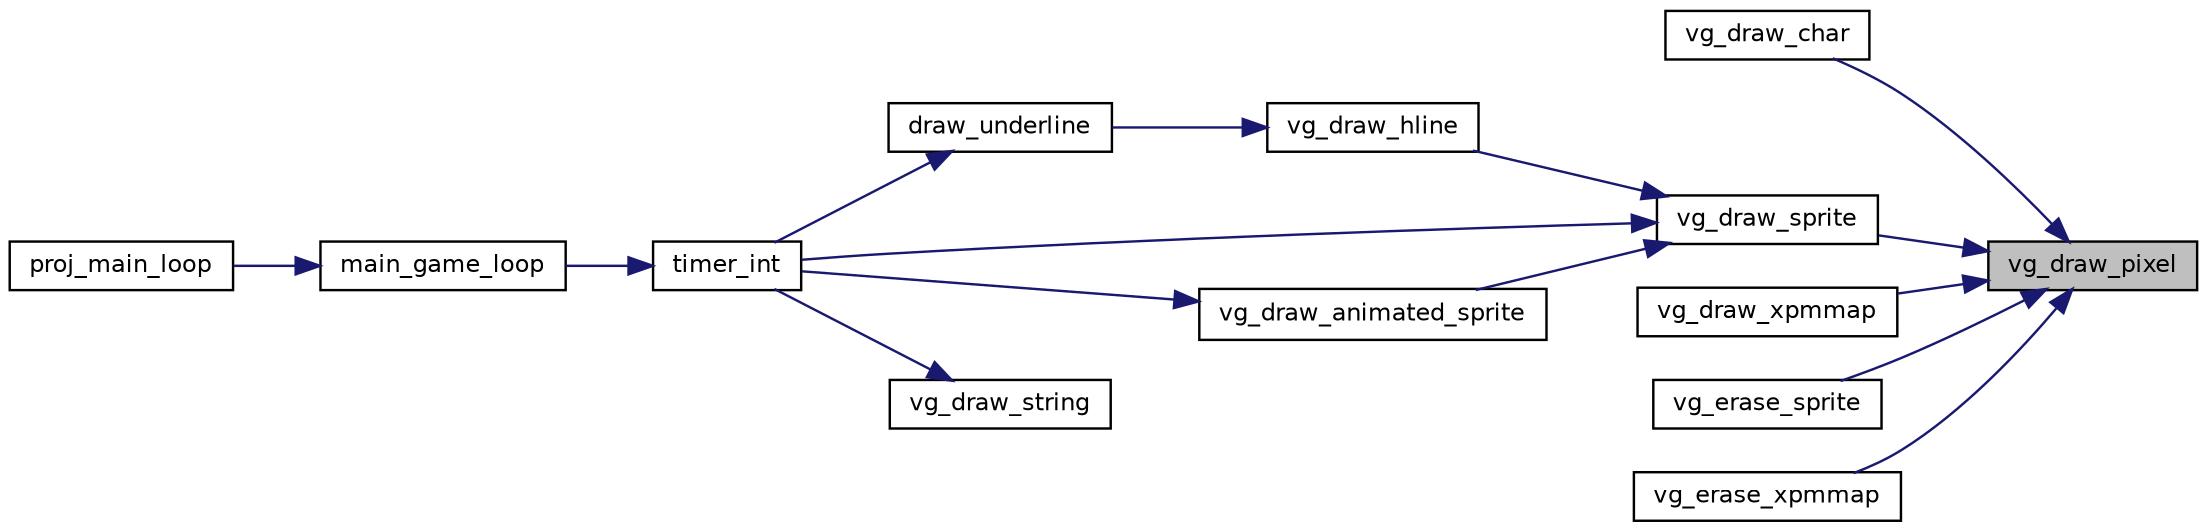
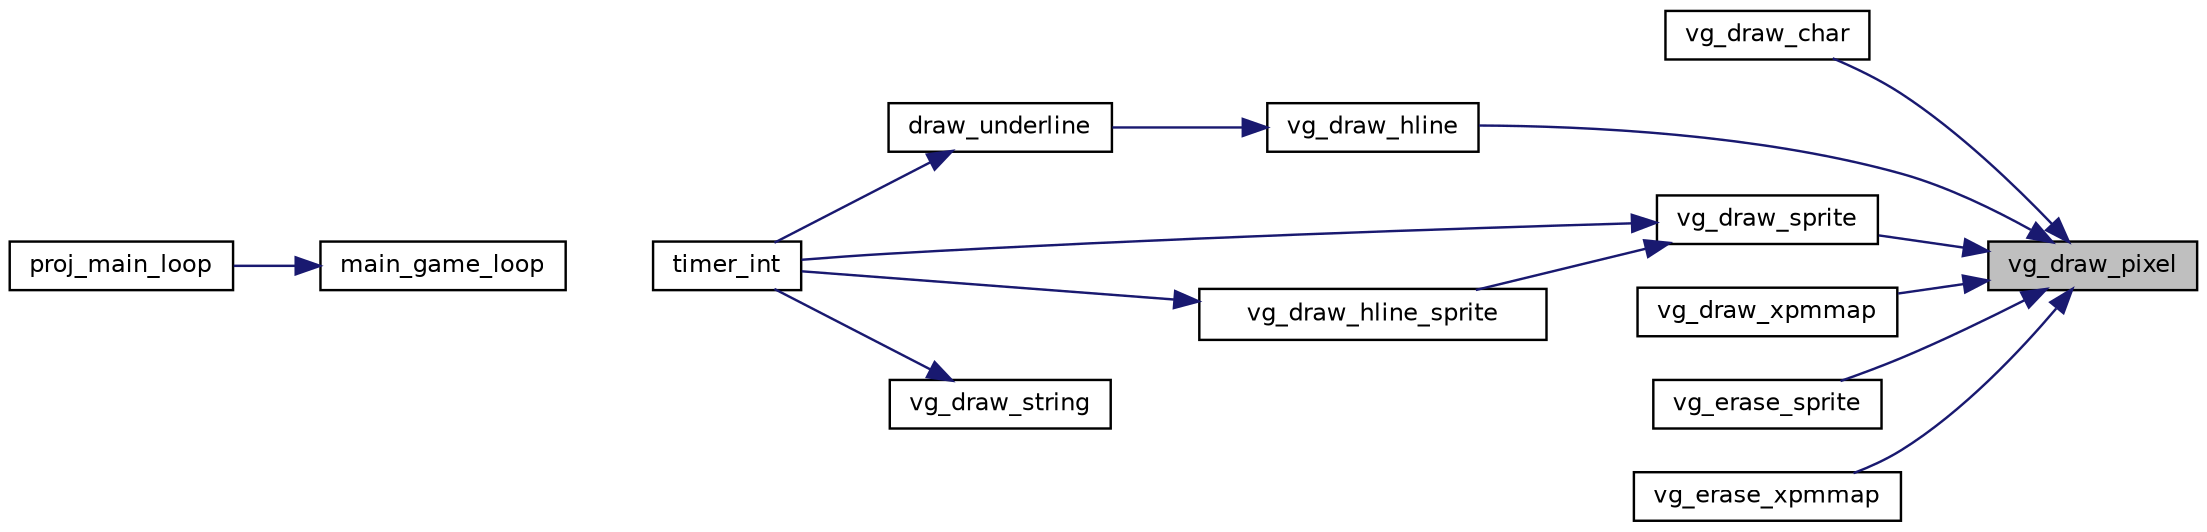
edge "vg_draw_hline" -> "vg_draw_sprite": now "vg_draw_hline" -> "vg_draw_pixel"
edge "main_game_loop" -> "timer_int": removed
node "vg_draw_animated_sprite": label "vg_draw_animated_sprite" -> "vg_draw_hline_sprite"
